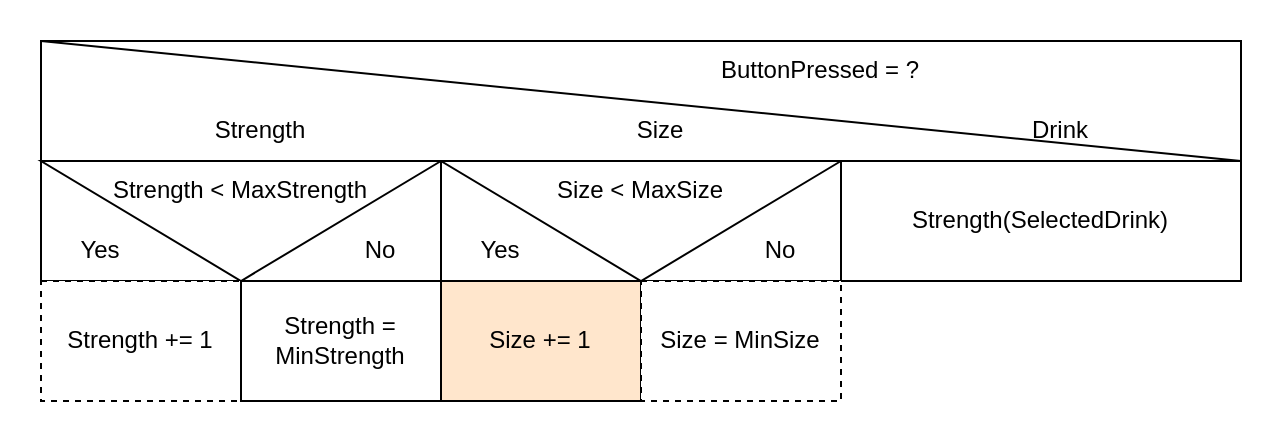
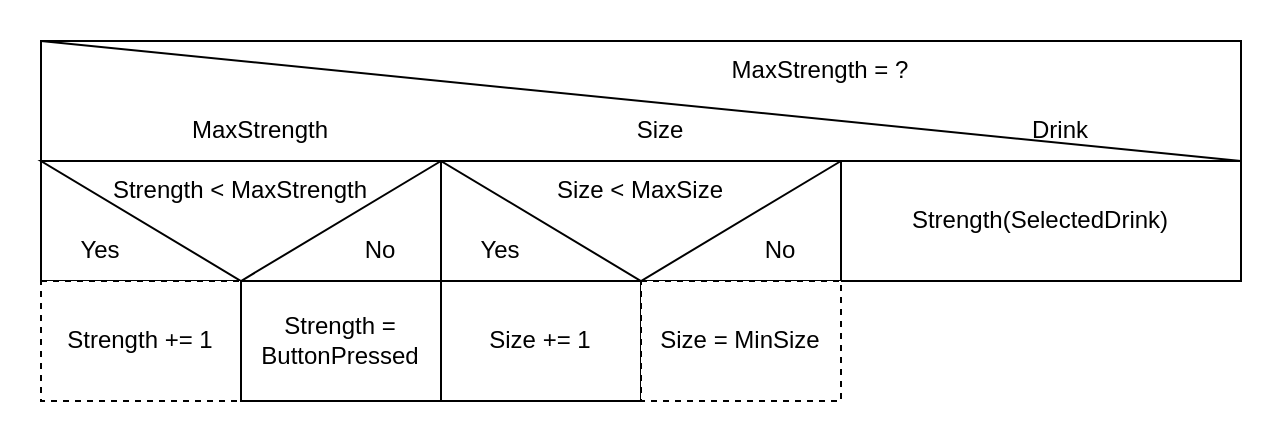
node "ButtonPressed = ?": label "ButtonPressed = ?" -> "MaxStrength = ?"
node "Strength": label "Strength" -> "MaxStrength"
node "Strength = MinStrength": label "Strength = MinStrength" -> "Strength = ButtonPressed"
node "Size += 1": fillcolor #ffe6cc -> #ffffff
